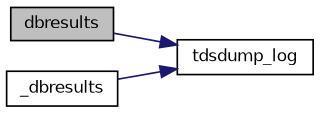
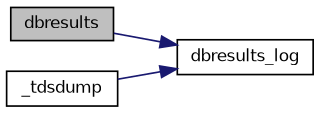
node "tdsdump_log": label "tdsdump_log" -> "dbresults_log"
node "_dbresults": label "_dbresults" -> "_tdsdump"
